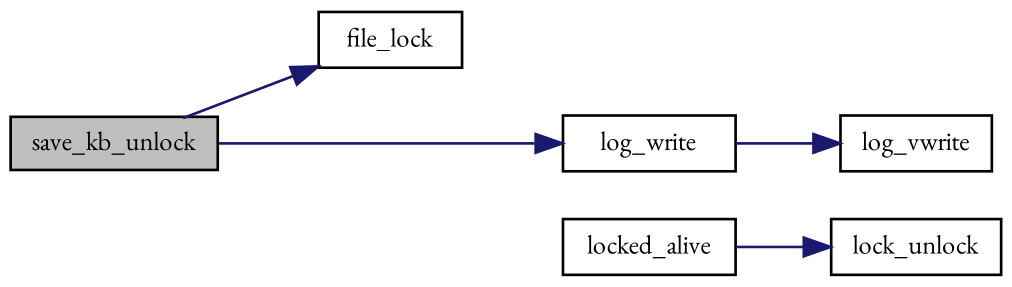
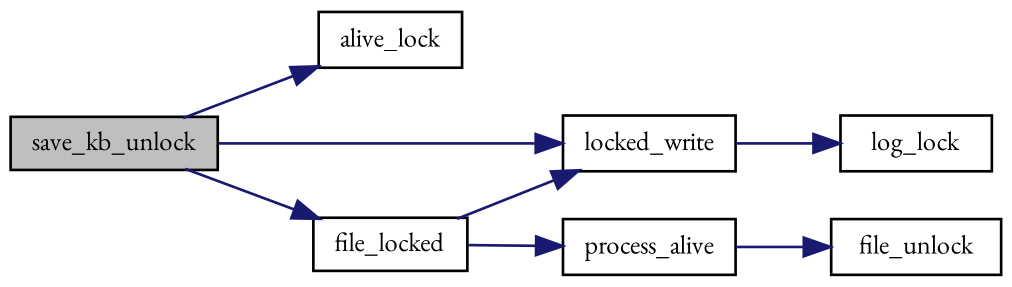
node "file_lock": label "file_lock" -> "alive_lock"
node "log_write": label "log_write" -> "locked_write"
node "log_vwrite": label "log_vwrite" -> "log_lock"
node "file_locked": added
node "locked_alive": label "locked_alive" -> "process_alive"
node "lock_unlock": label "lock_unlock" -> "file_unlock"
